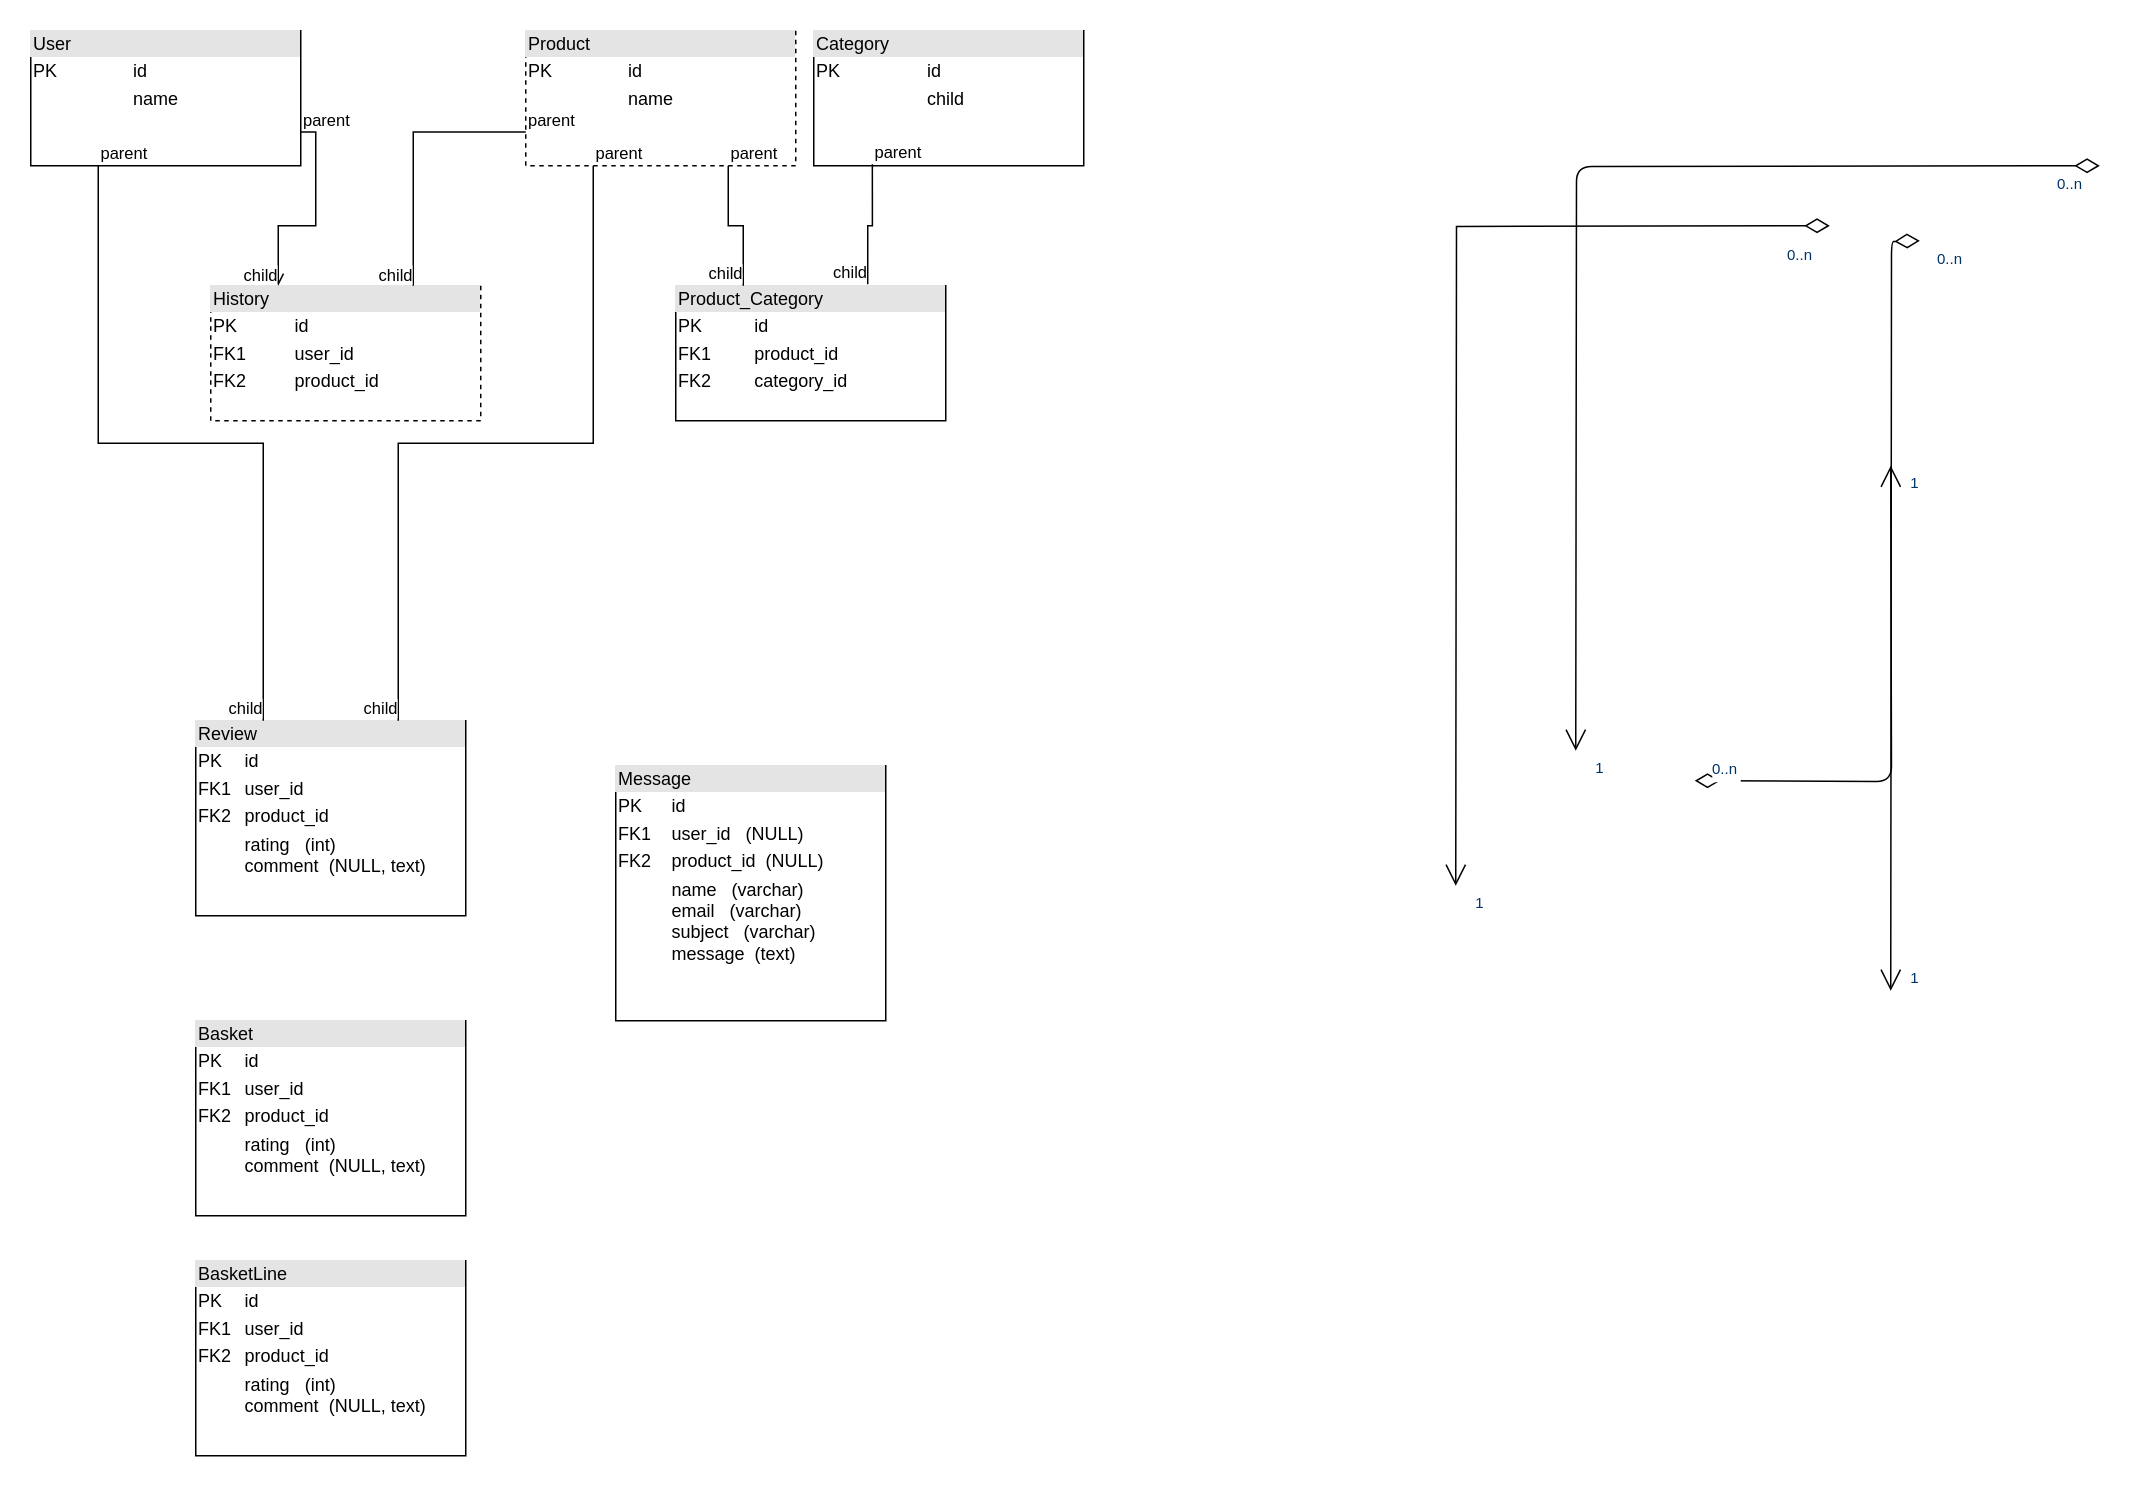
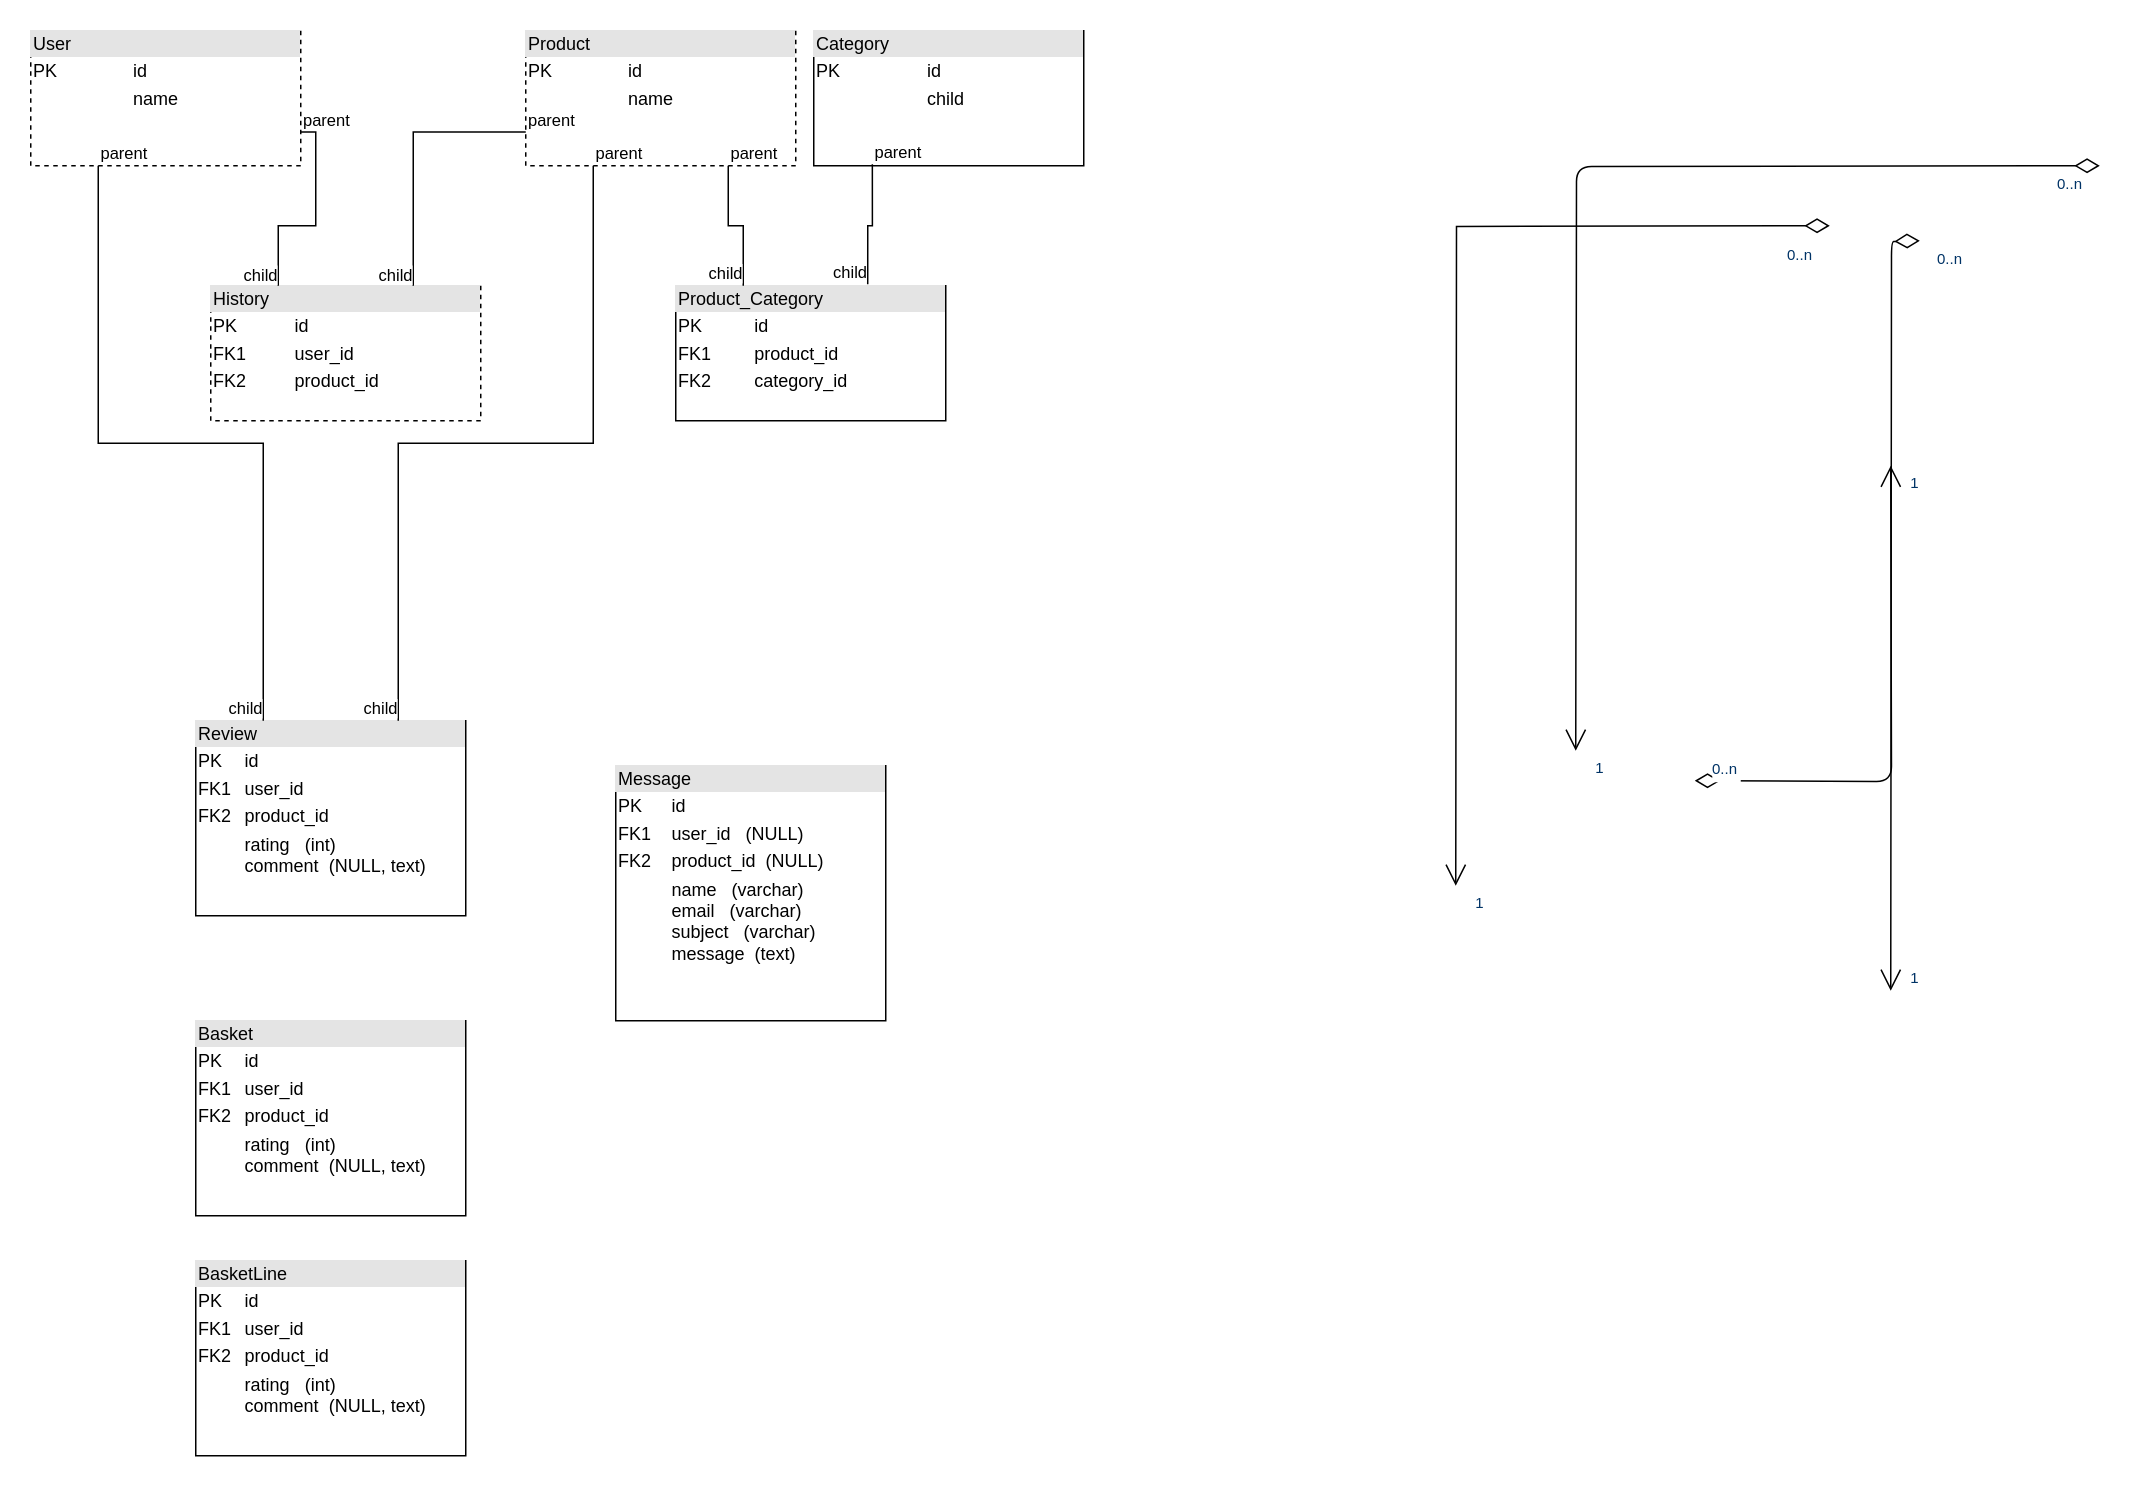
node "User PK id name": style solid -> dashed
edge "User PK id name" -> "History PK id FK1 user_id FK2 product_id": arrowhead open -> none
